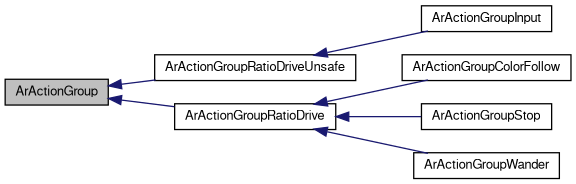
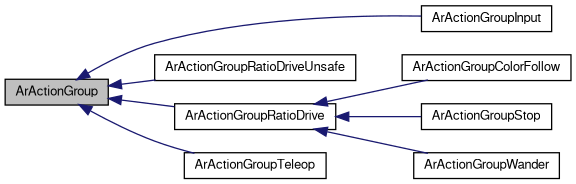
edge "ArActionGroupInput" -> "ArActionGroupRatioDriveUnsafe": now "ArActionGroupInput" -> "ArActionGroup"
node "ArActionGroupTeleop": added
